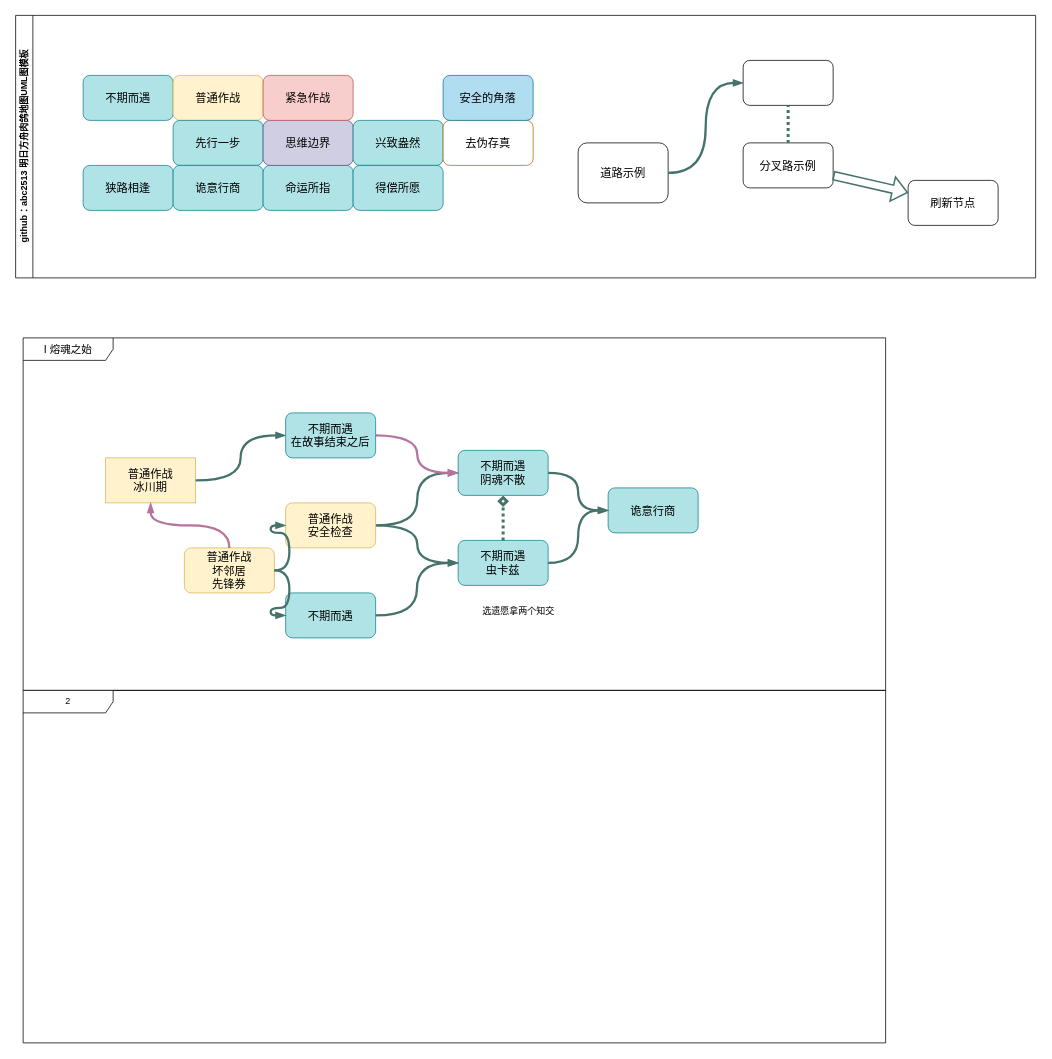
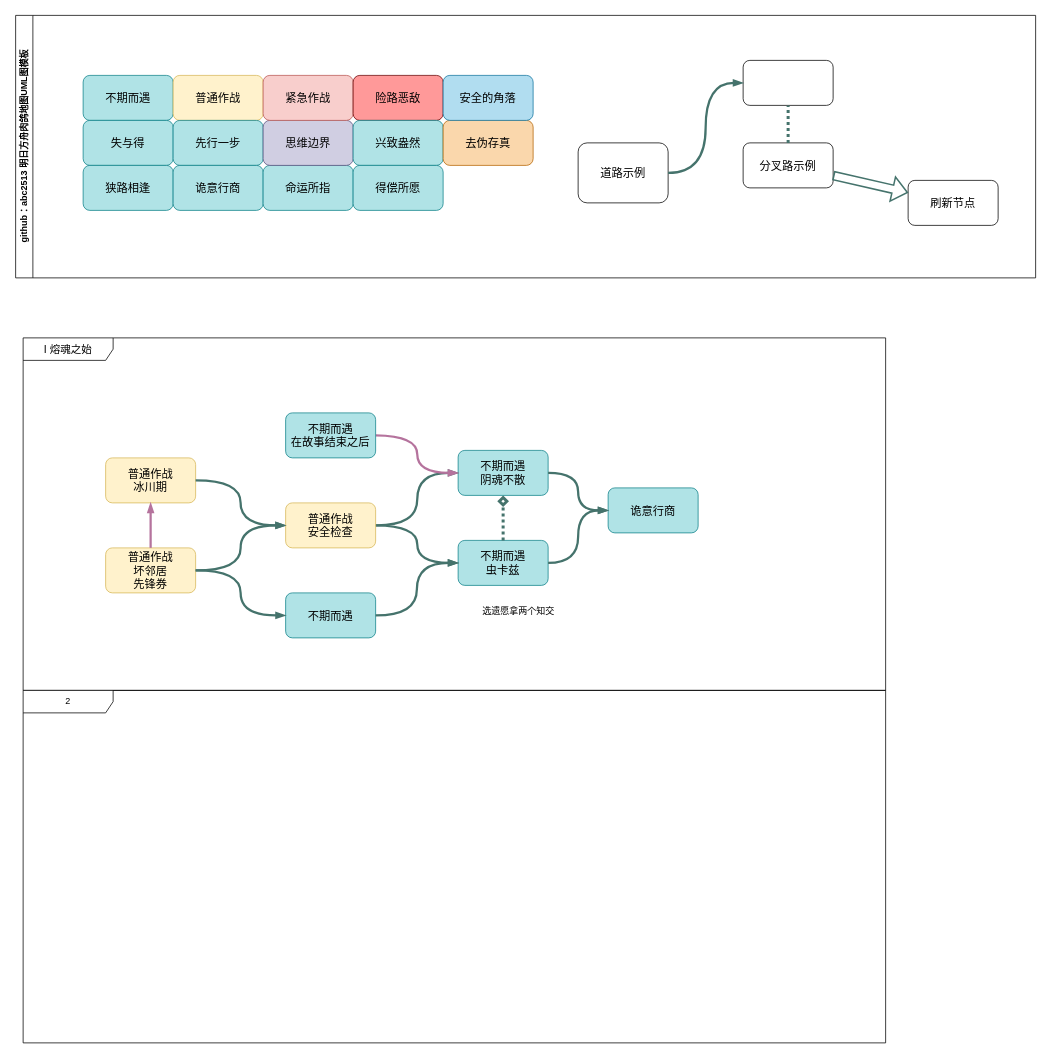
node "险路恶敌": added
node "失与得": added
node "去伪存真": fillcolor #ffffff -> #fad7ac
edge "普通作战 冰川期" -> "不期而遇 在故事结束之后": now "普通作战 冰川期" -> "普通作战 安全检查"
node "普通作战 冰川期": shape rectangle -> rounded rectangle
node "普通作战 坏邻居 先锋券": moved (229, 570) -> (150, 570)
